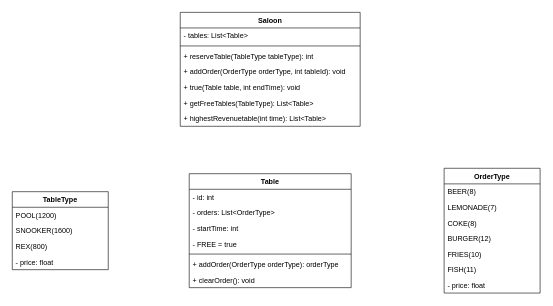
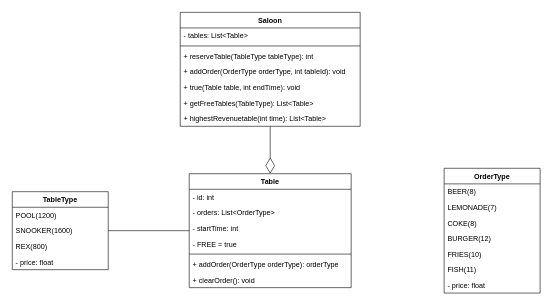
edge "Saloon" -> "Table": added
edge "TableType" -- "Table": added
